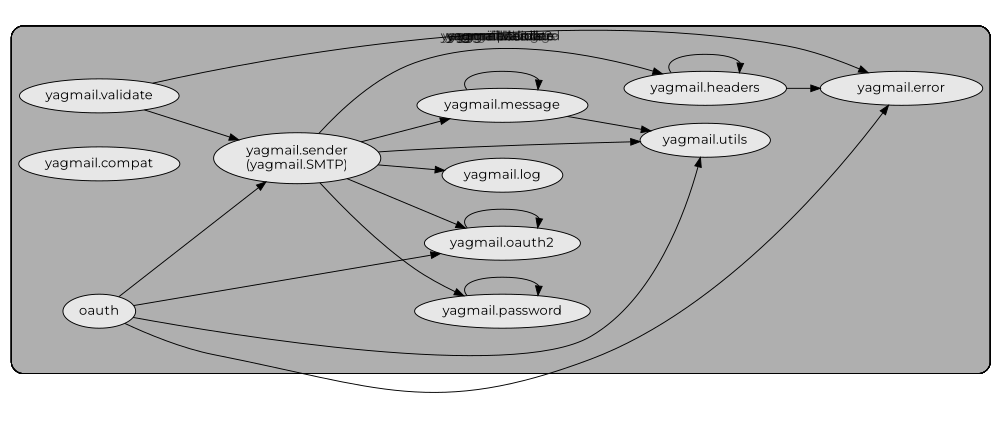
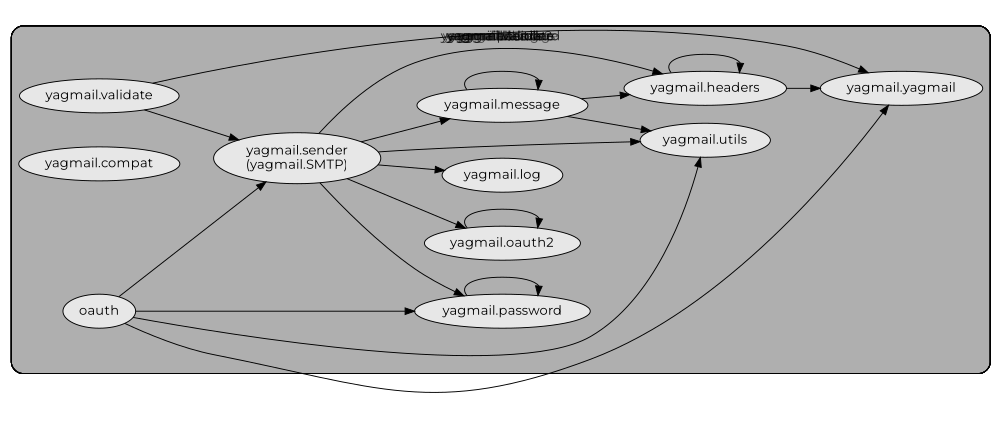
node "yagmail.error": label "yagmail.error" -> "yagmail.yagmail"
edge "yagmail.message" -> "yagmail.headers": added
edge "oauth" -> "yagmail.oauth2": now "oauth" -> "yagmail.password"
